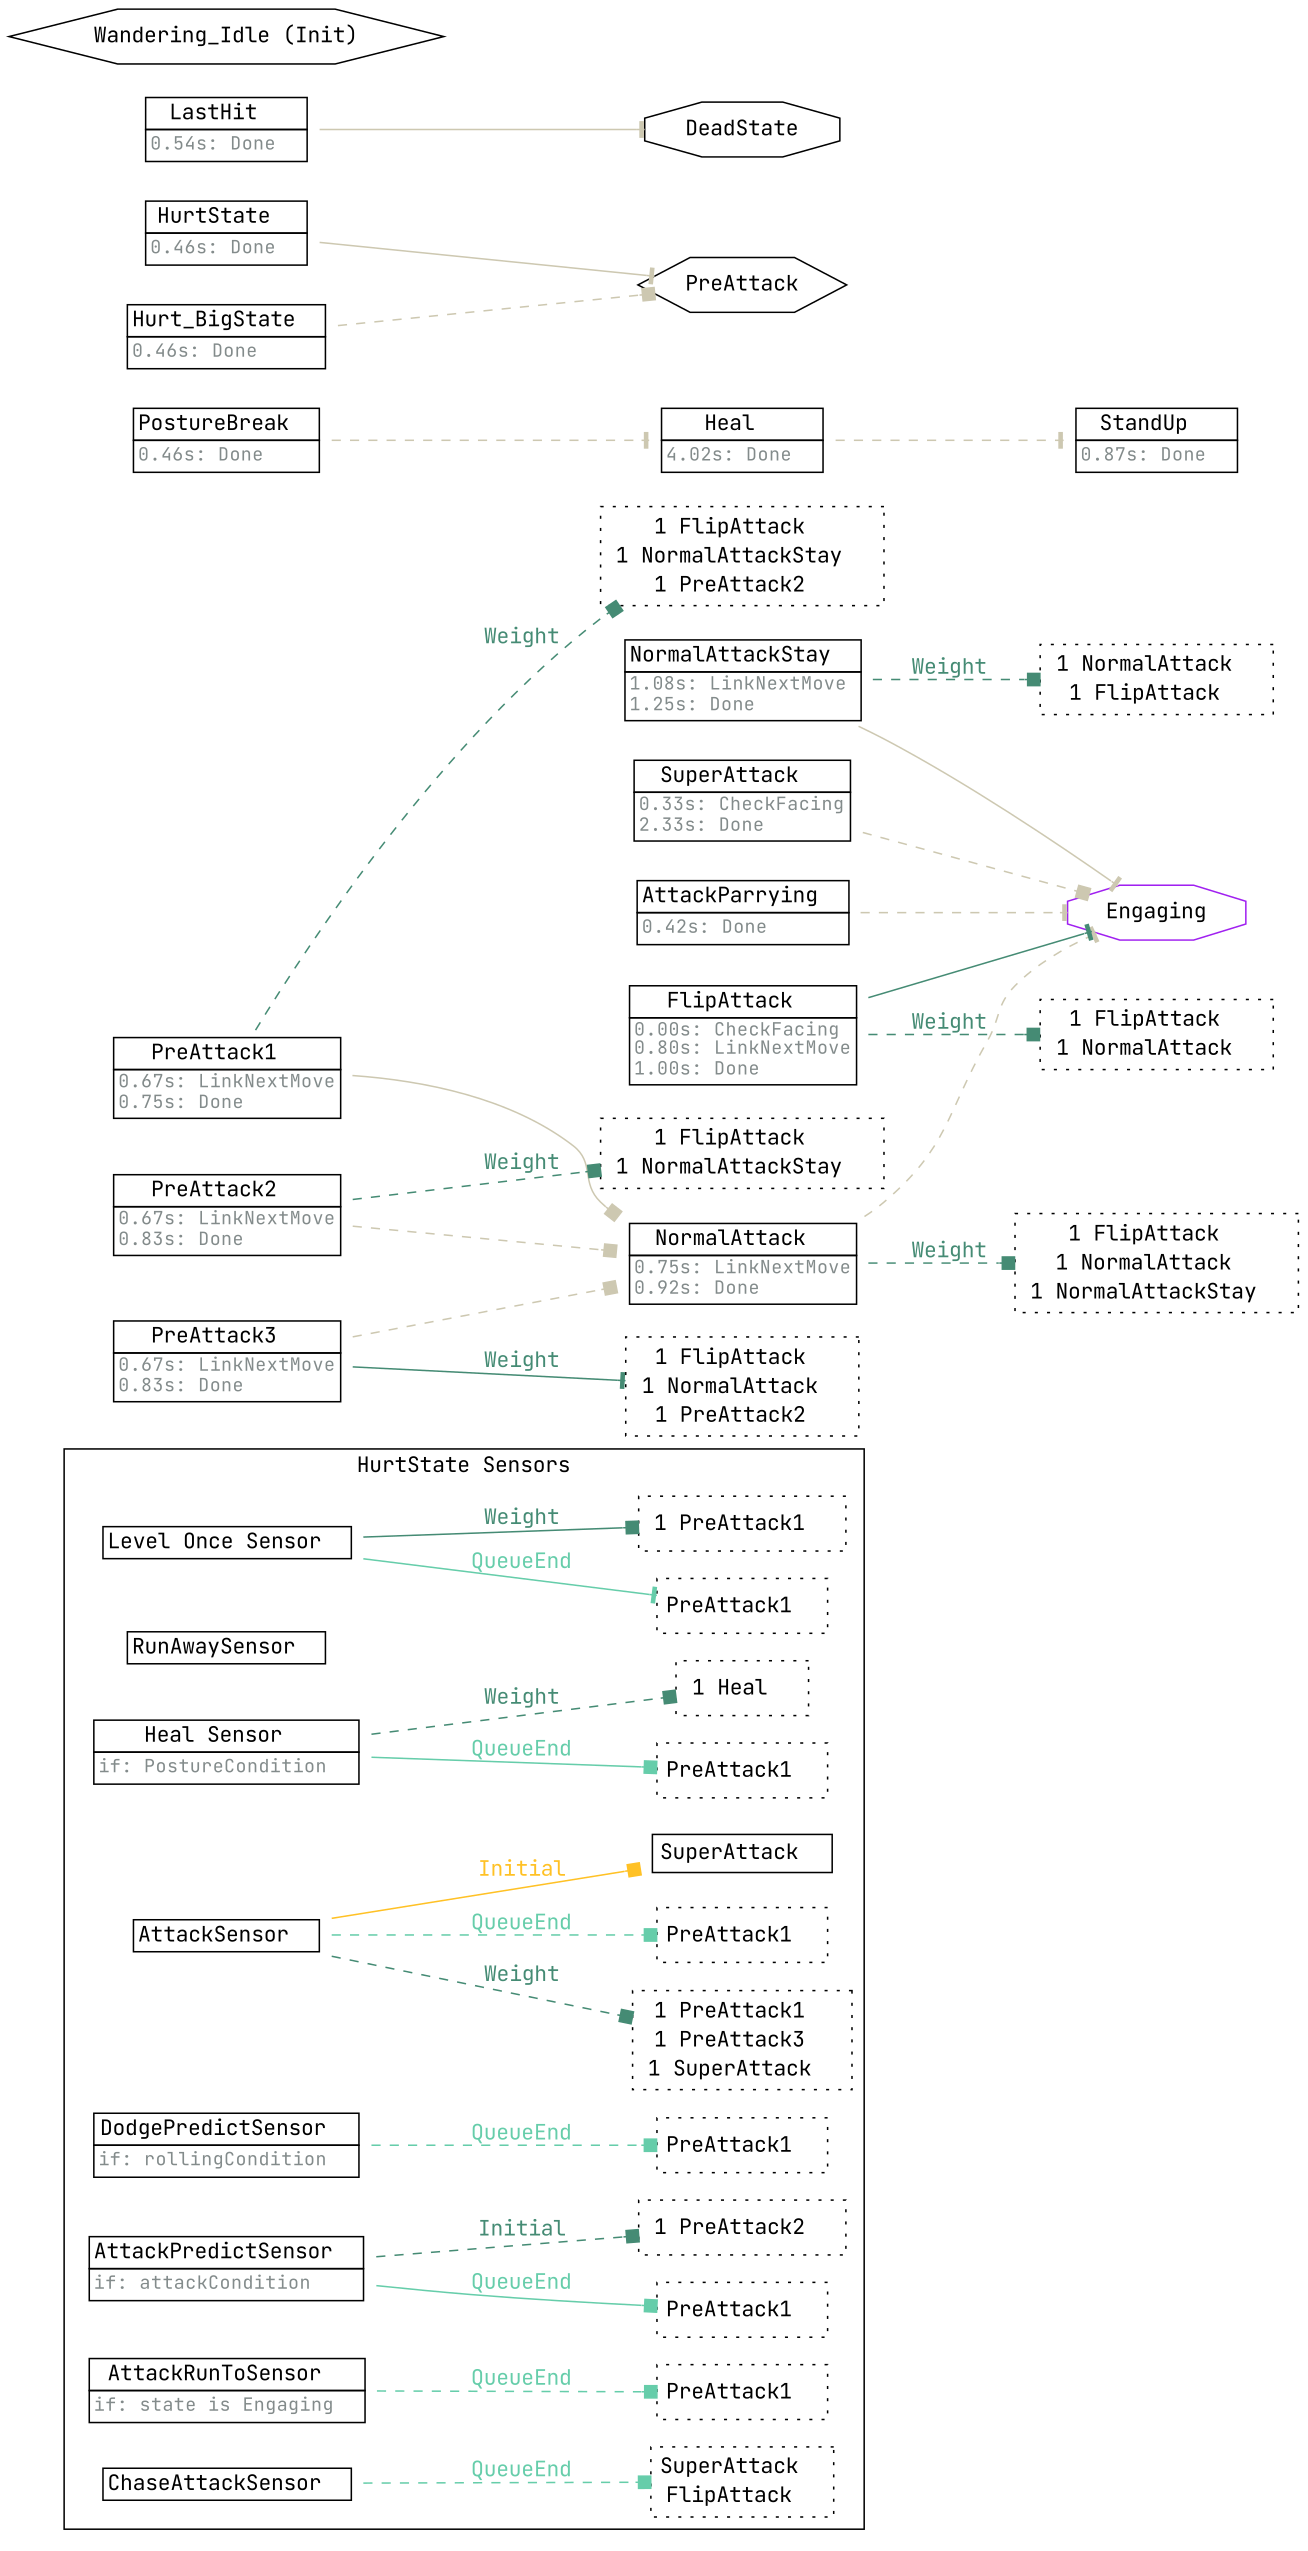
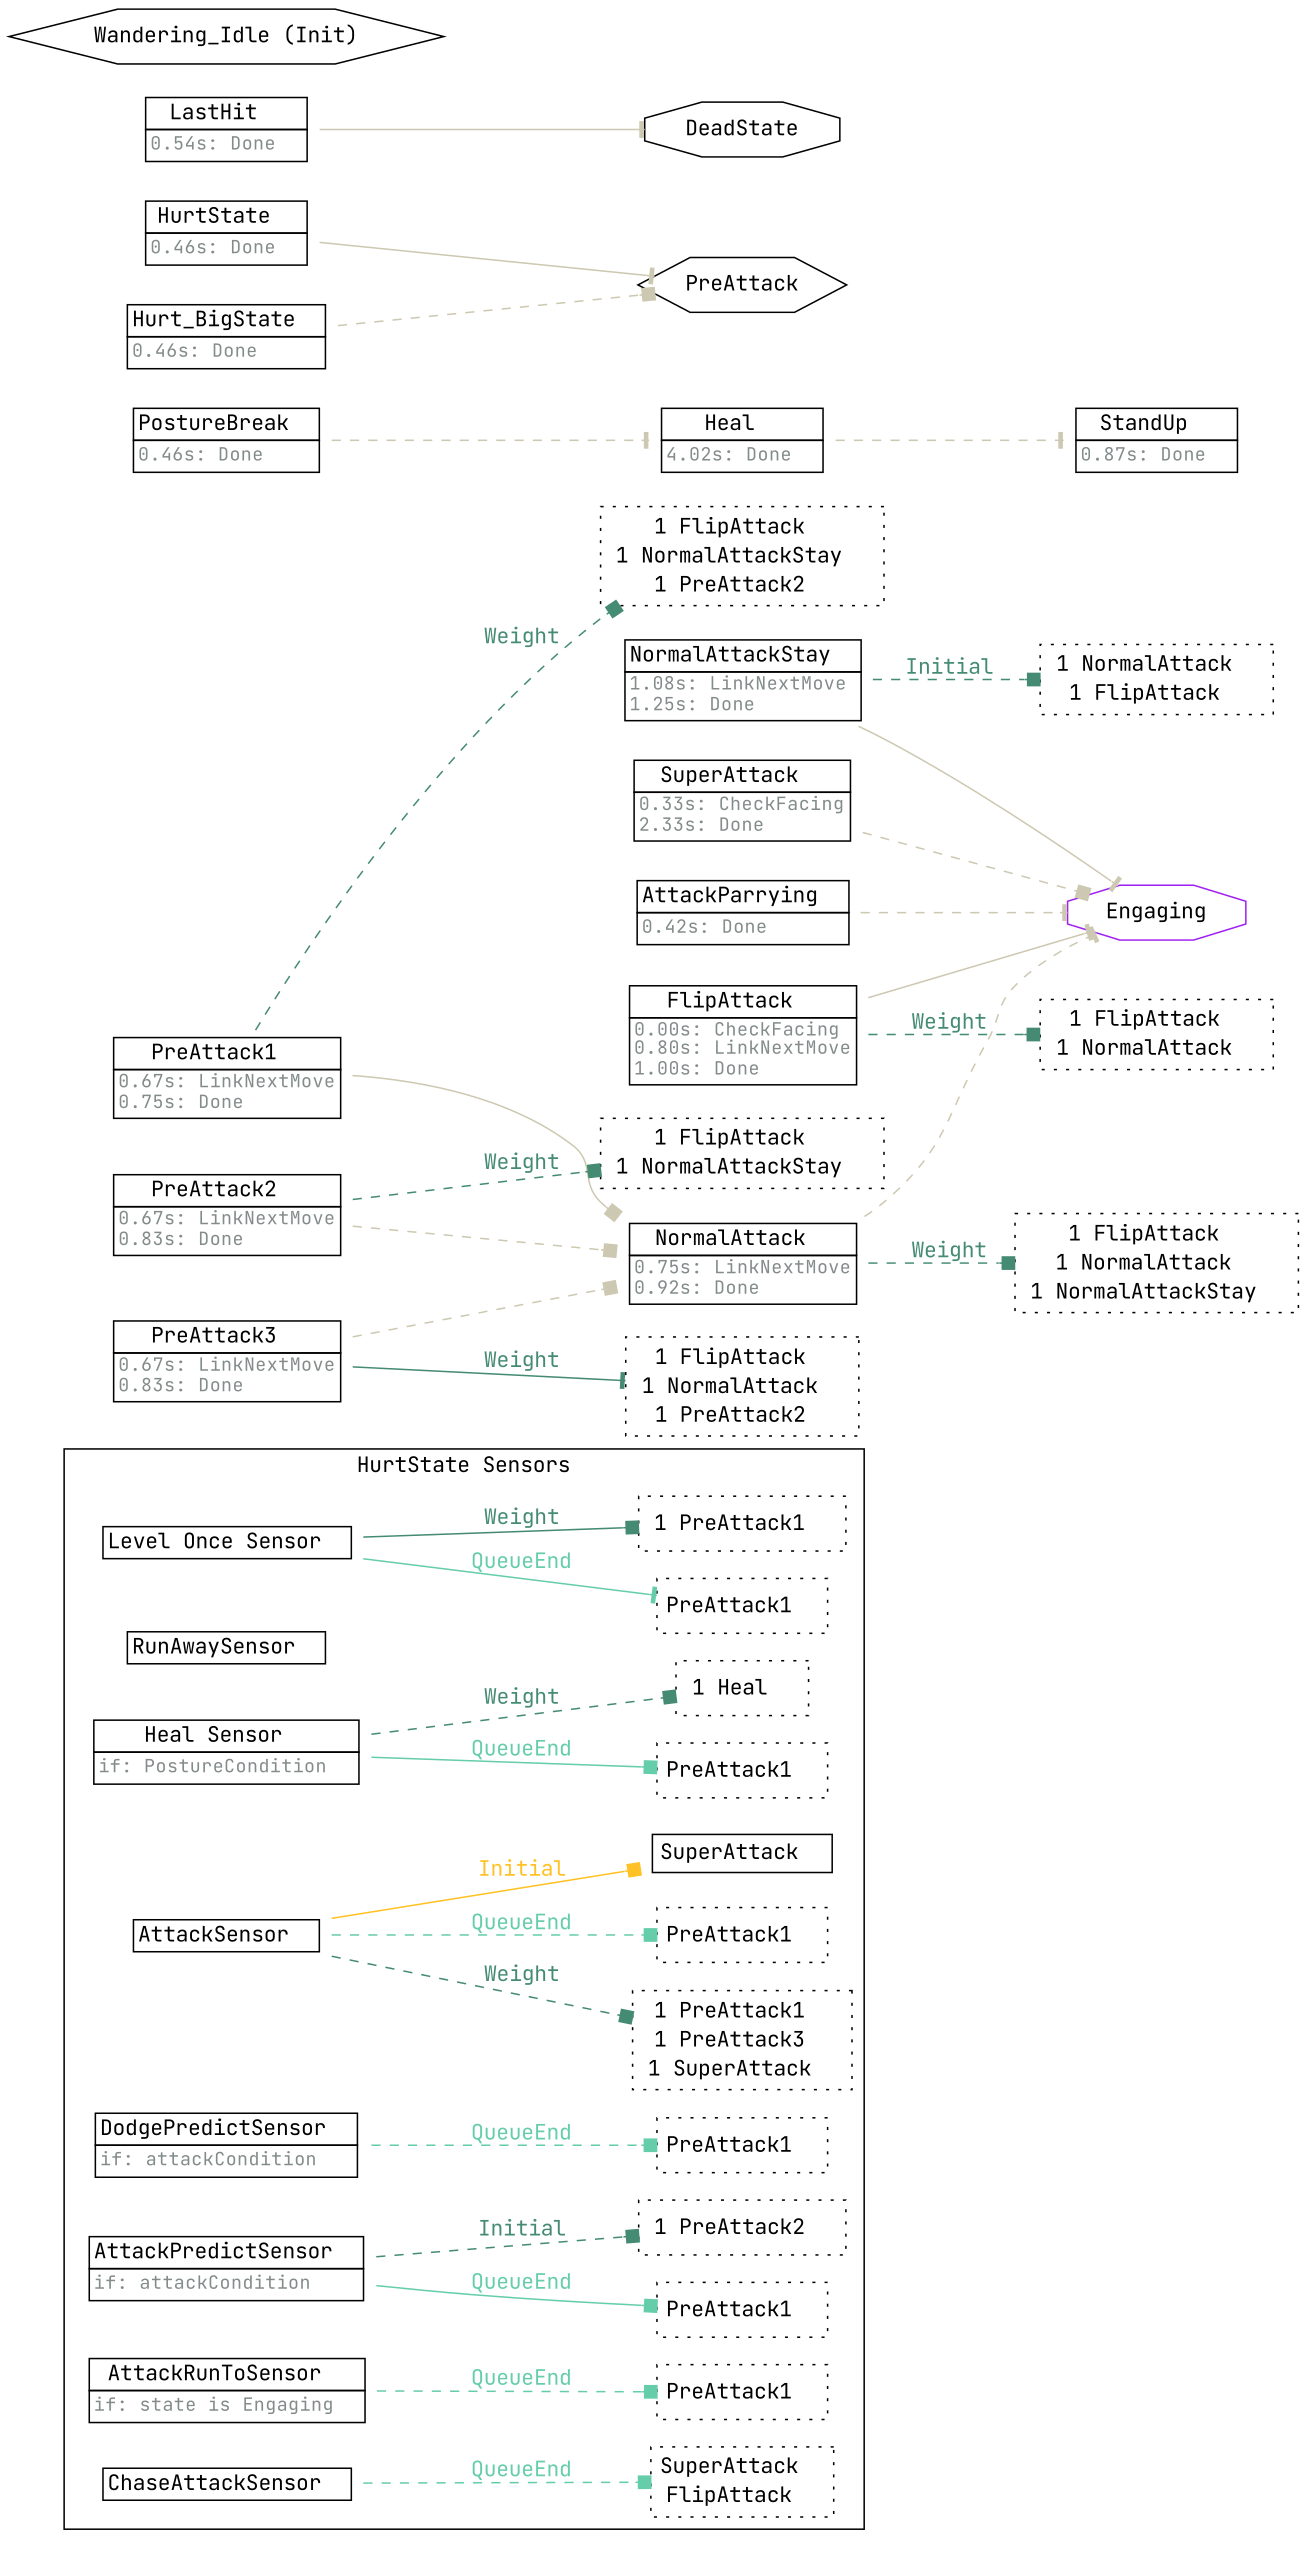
edge "NormalAttackStay" -> "1 NormalAttack": label "Weight" -> "Initial"
edge "FlipAttack" -> "Engaging": color aquamarine4 -> cornsilk3
node "DodgePredictSensor": text "if: rollingCondition" -> "if: attackCondition"
